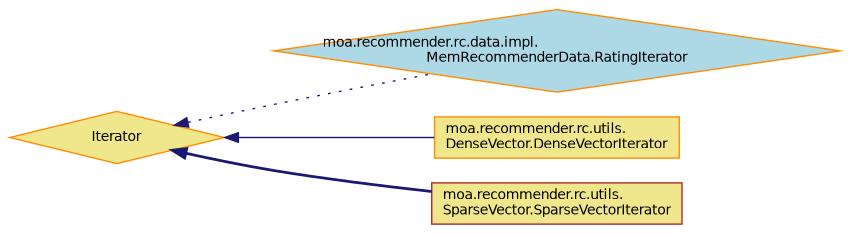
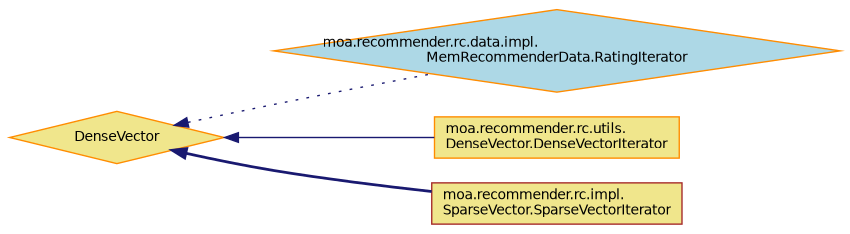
node "Iterator": label "Iterator" -> "DenseVector"
node "moa.recommender.rc.utils. SparseVector.SparseVectorIterator": label "moa.recommender.rc.utils. SparseVector.SparseVectorIterator" -> "moa.recommender.rc.impl. SparseVector.SparseVectorIterator"
